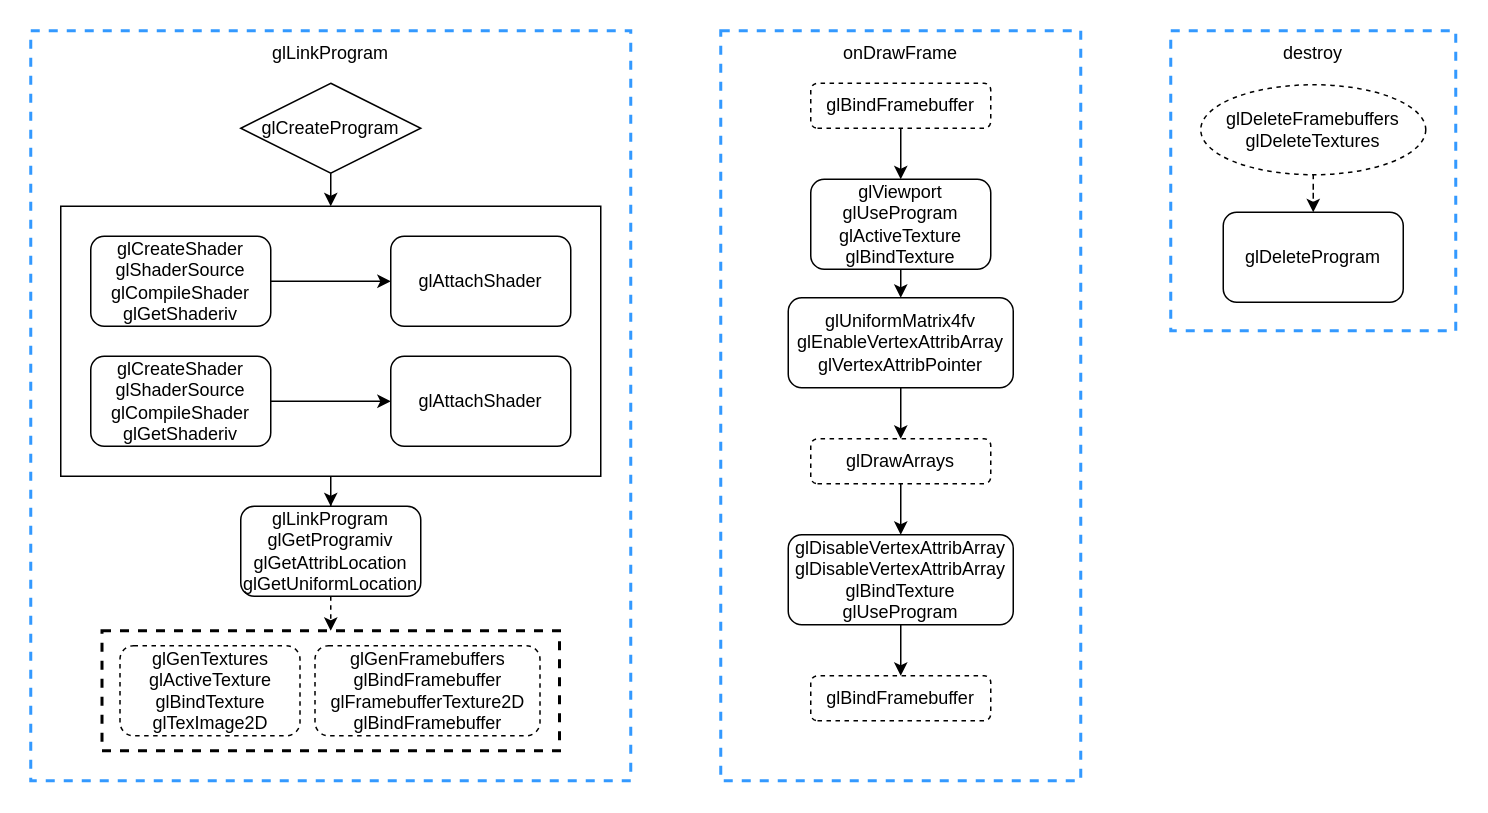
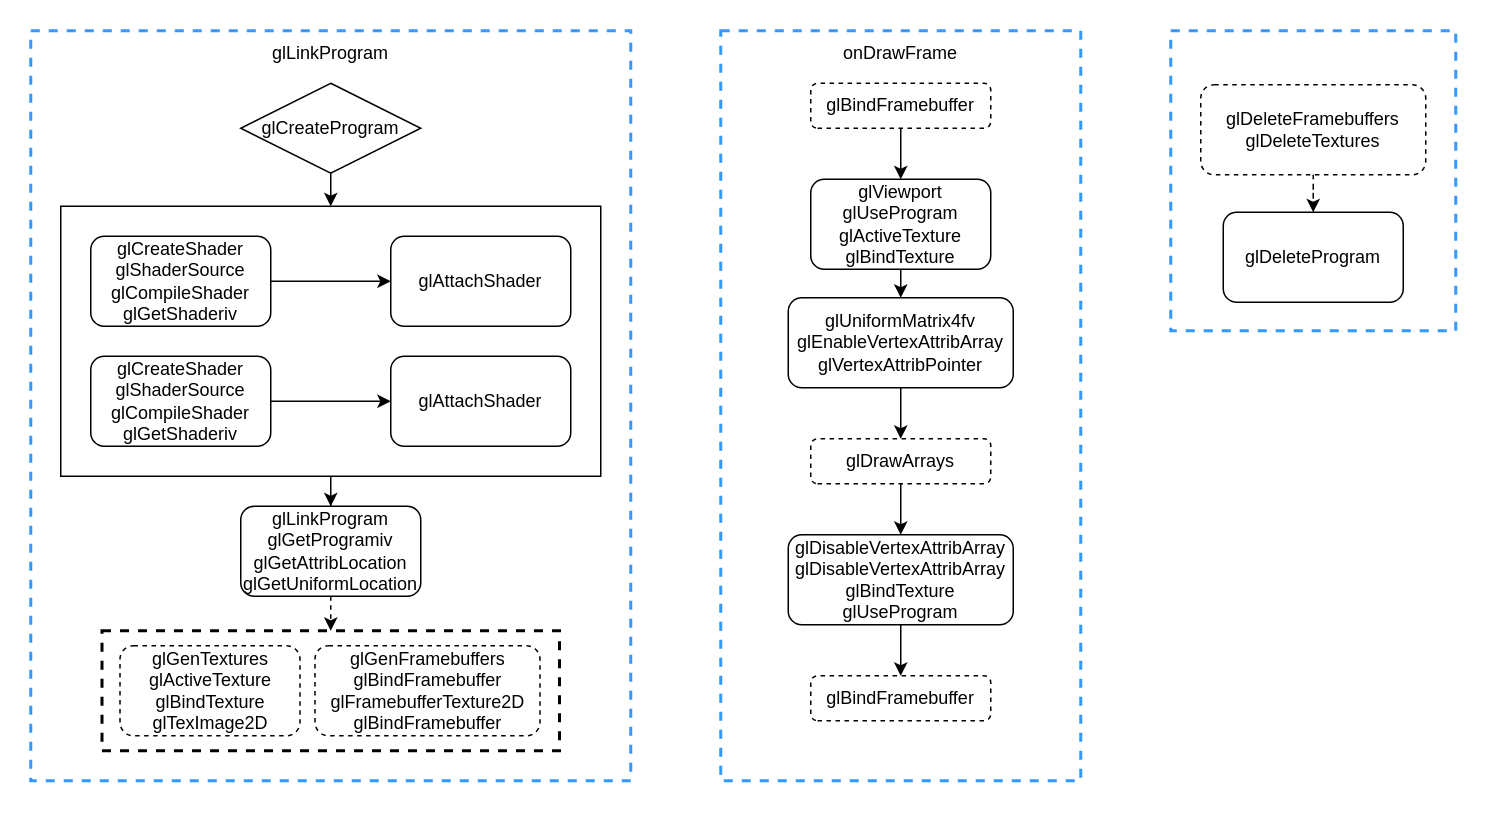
node "destroy": removed
node "glDeleteFramebuffers glDeleteTextures": shape ellipse -> rounded rectangle
